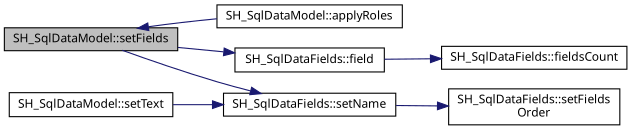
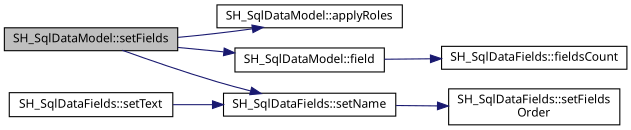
edge "SH_SqlDataModel::applyRoles" -> "SH_SqlDataModel::setFields": reversed
node "SH_SqlDataFields::field": label "SH_SqlDataFields::field" -> "SH_SqlDataModel::field"
node "SH_SqlDataModel::setText": label "SH_SqlDataModel::setText" -> "SH_SqlDataFields::setText"
